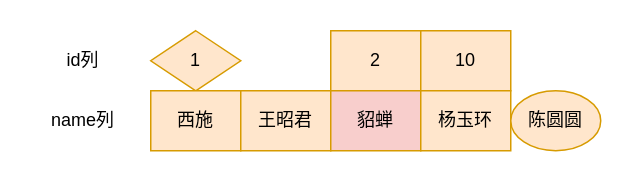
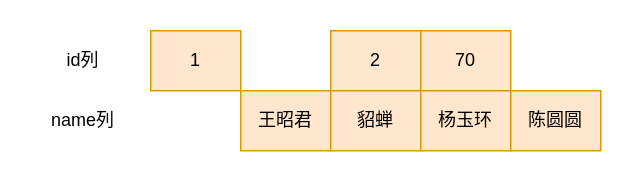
node "1": shape diamond -> rectangle
node "10": label "10" -> "70"
node "西施": removed
node "貂蝉": fillcolor #f8cecc -> #ffe6cc
node "陈圆圆": shape ellipse -> rectangle
